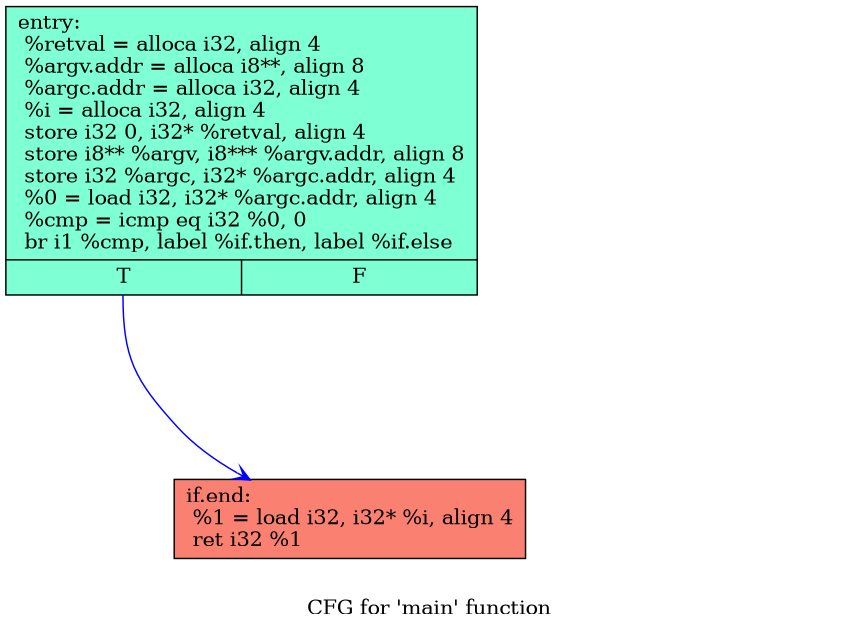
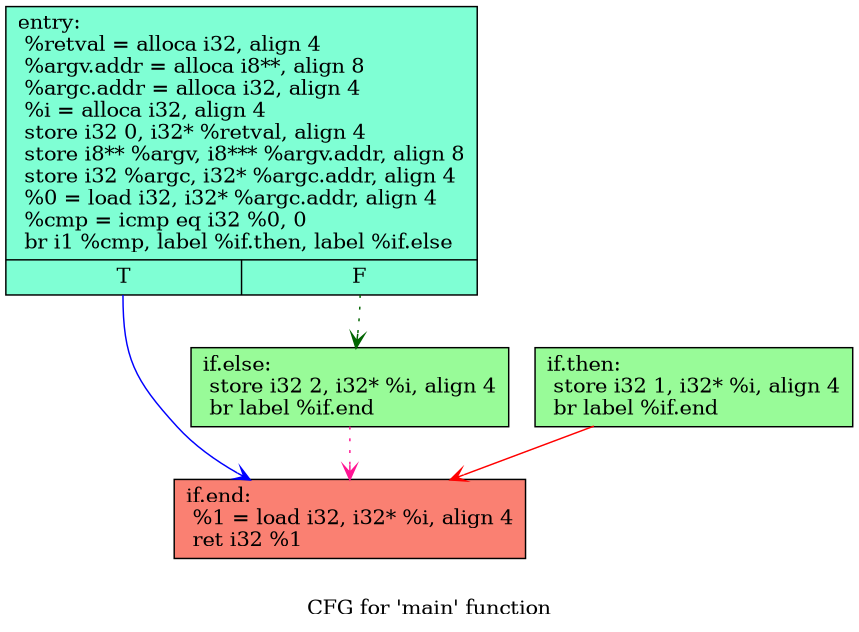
node "if.else:": added
node "if.then:": added
